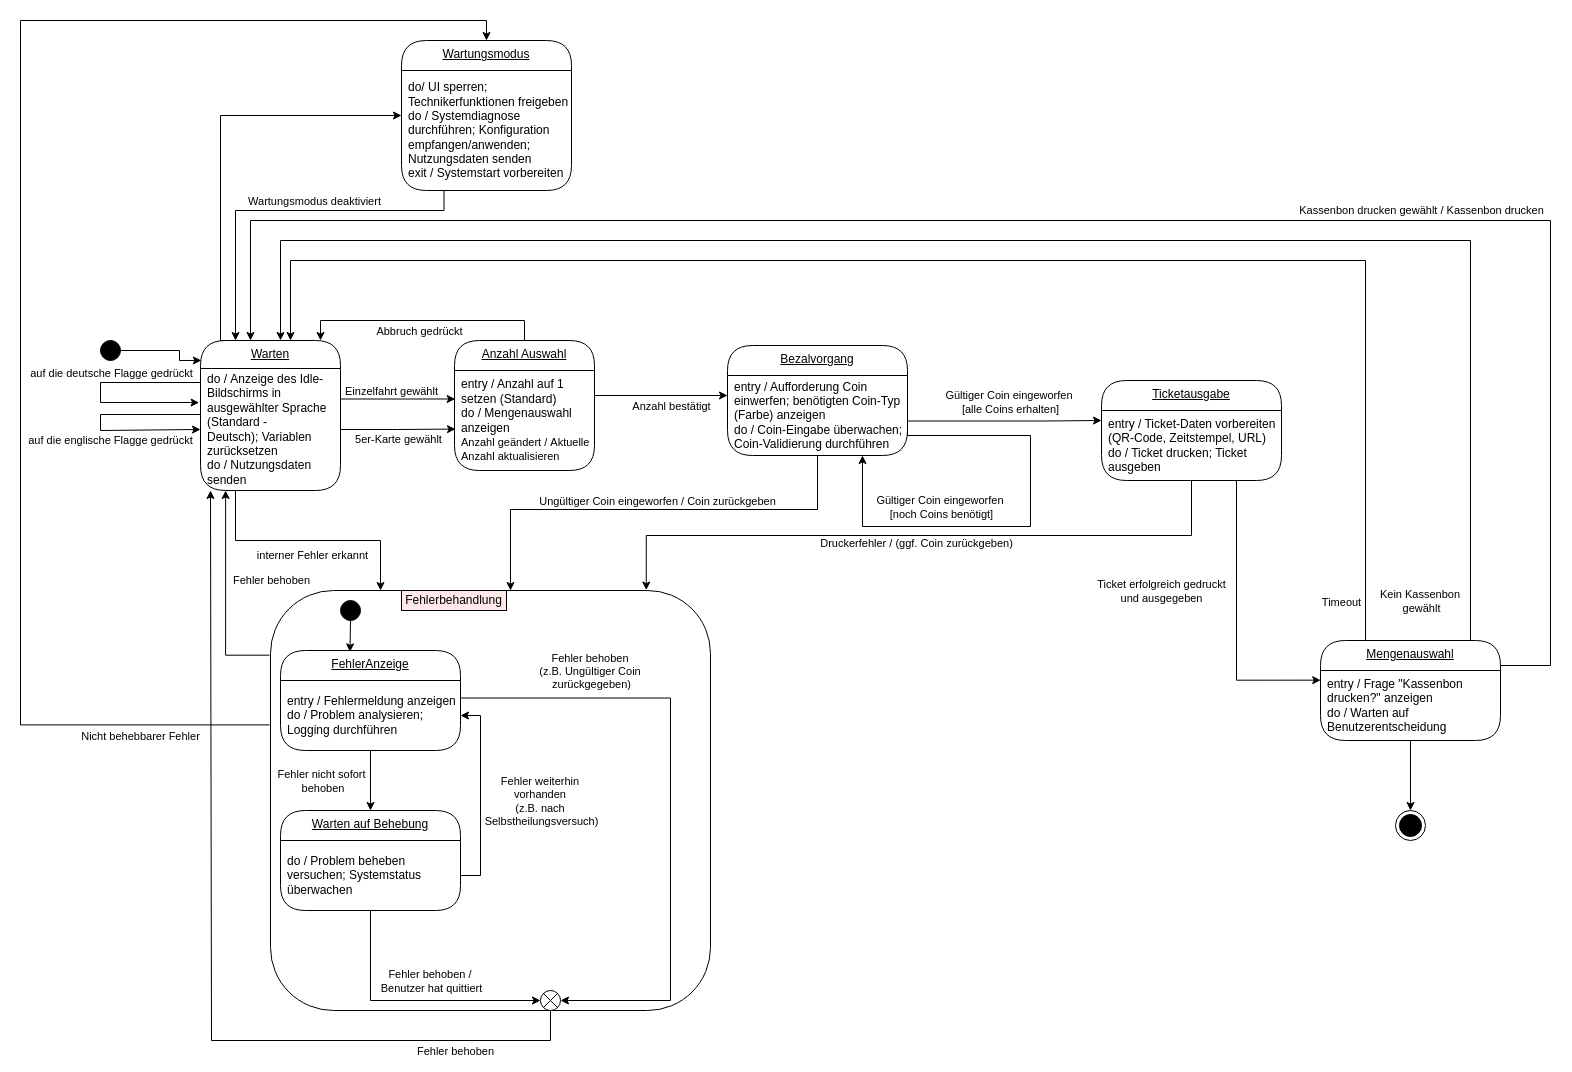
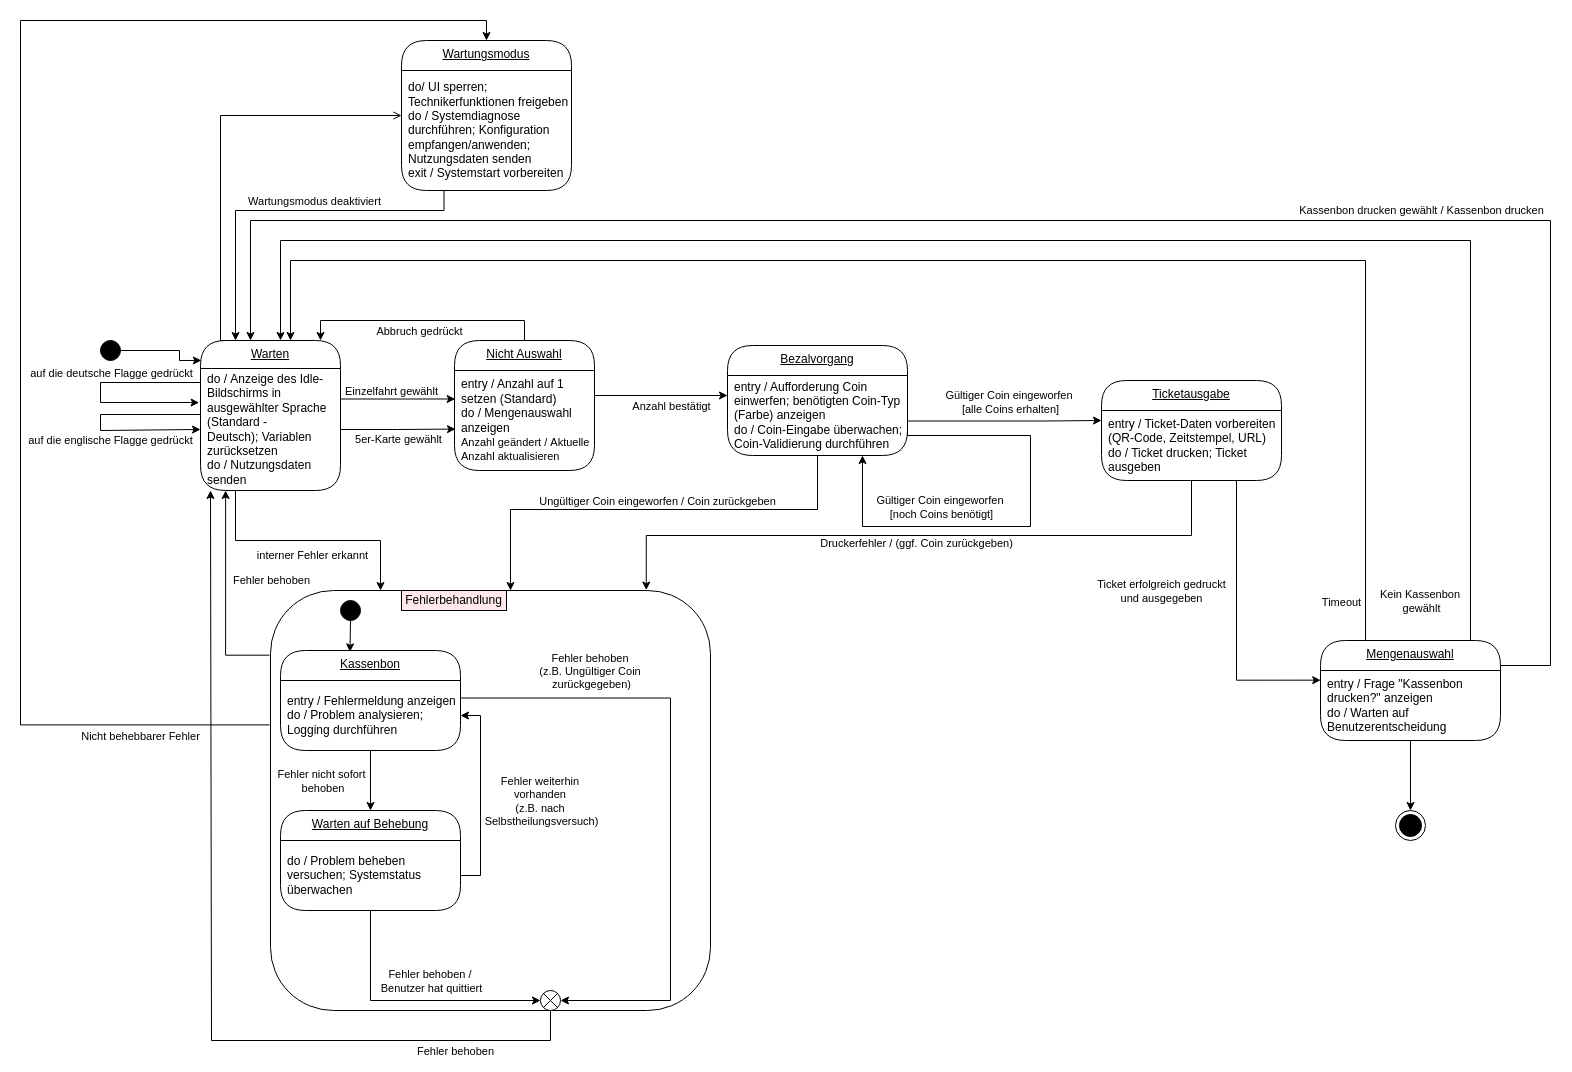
edge "Warten" -> "Wartungsmodus": arrowhead classic -> open
node "Anzahl Auswahl": label "Anzahl Auswahl" -> "Nicht Auswahl"
node "FehlerAnzeige": label "FehlerAnzeige" -> "Kassenbon"
